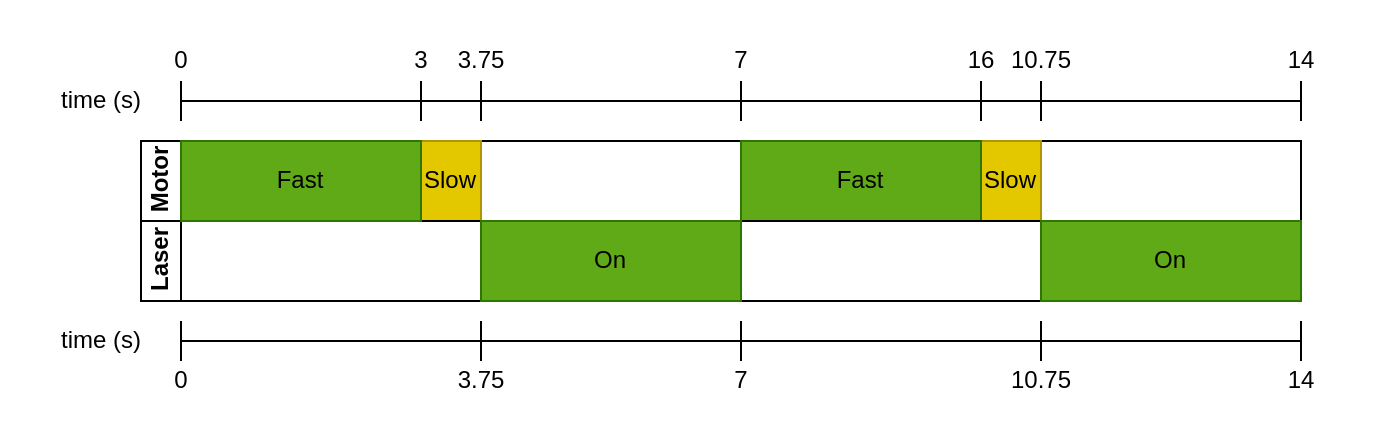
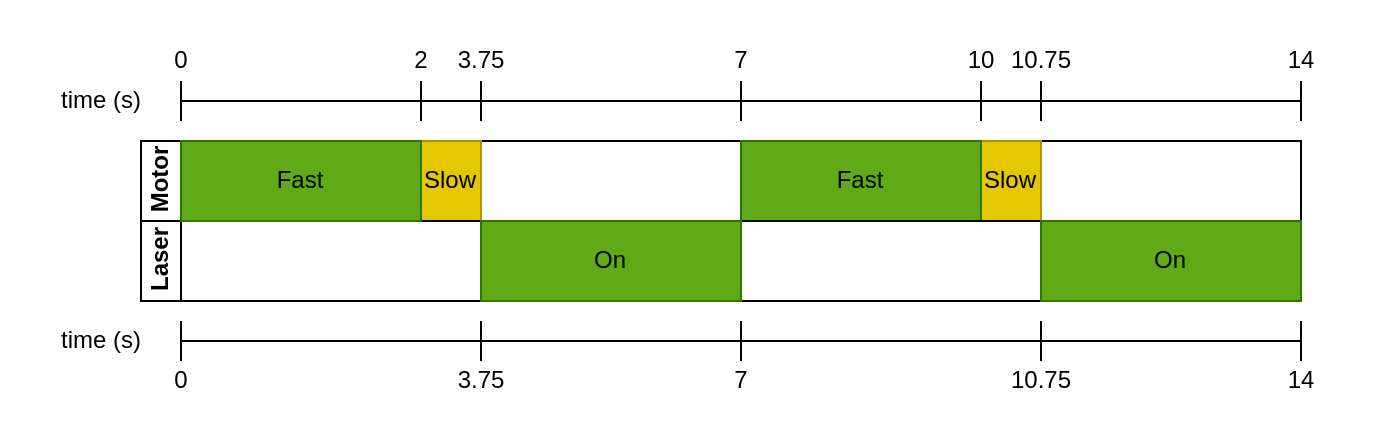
node "3": label "3" -> "2"
node "16": label "16" -> "10"
